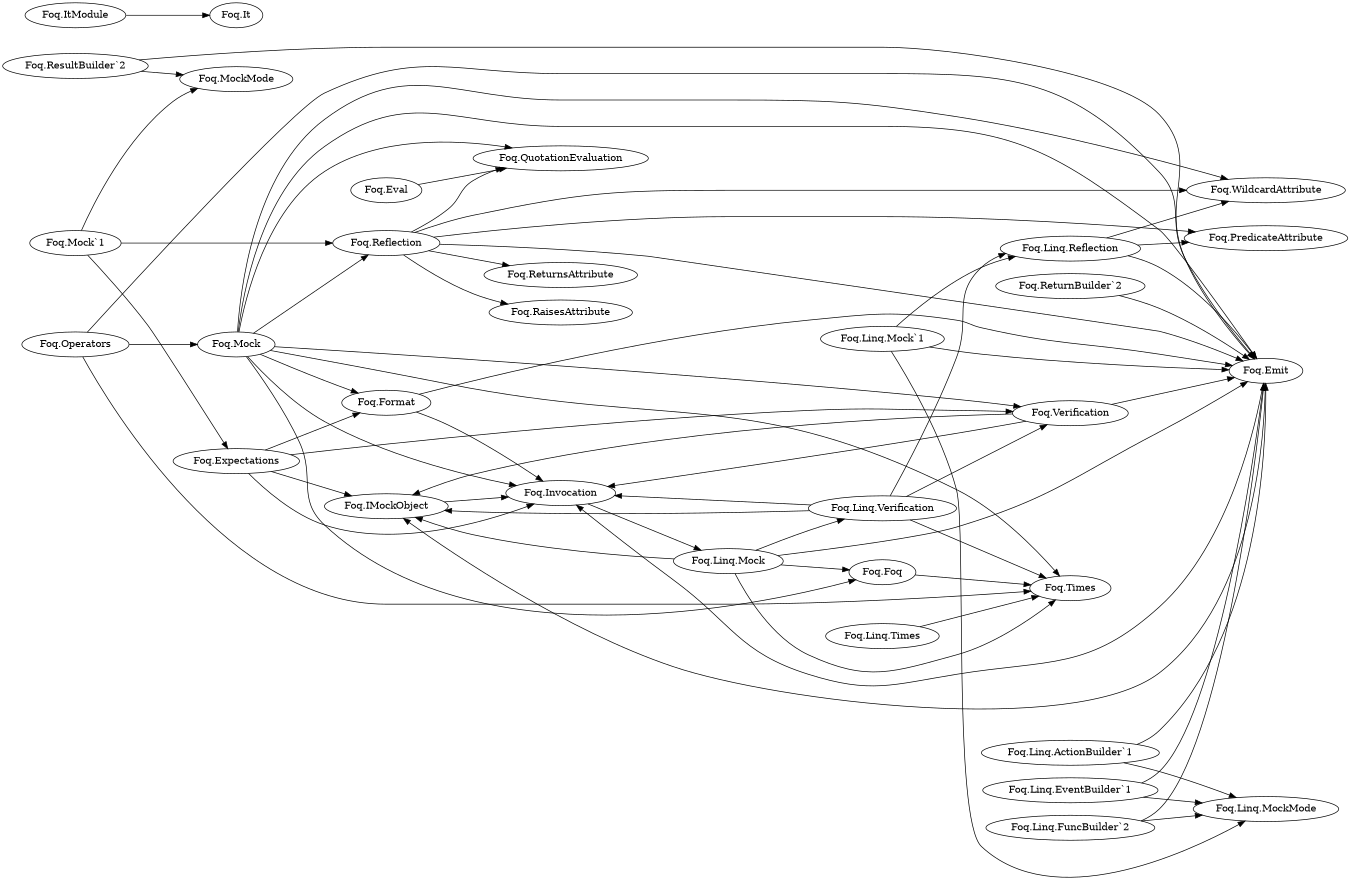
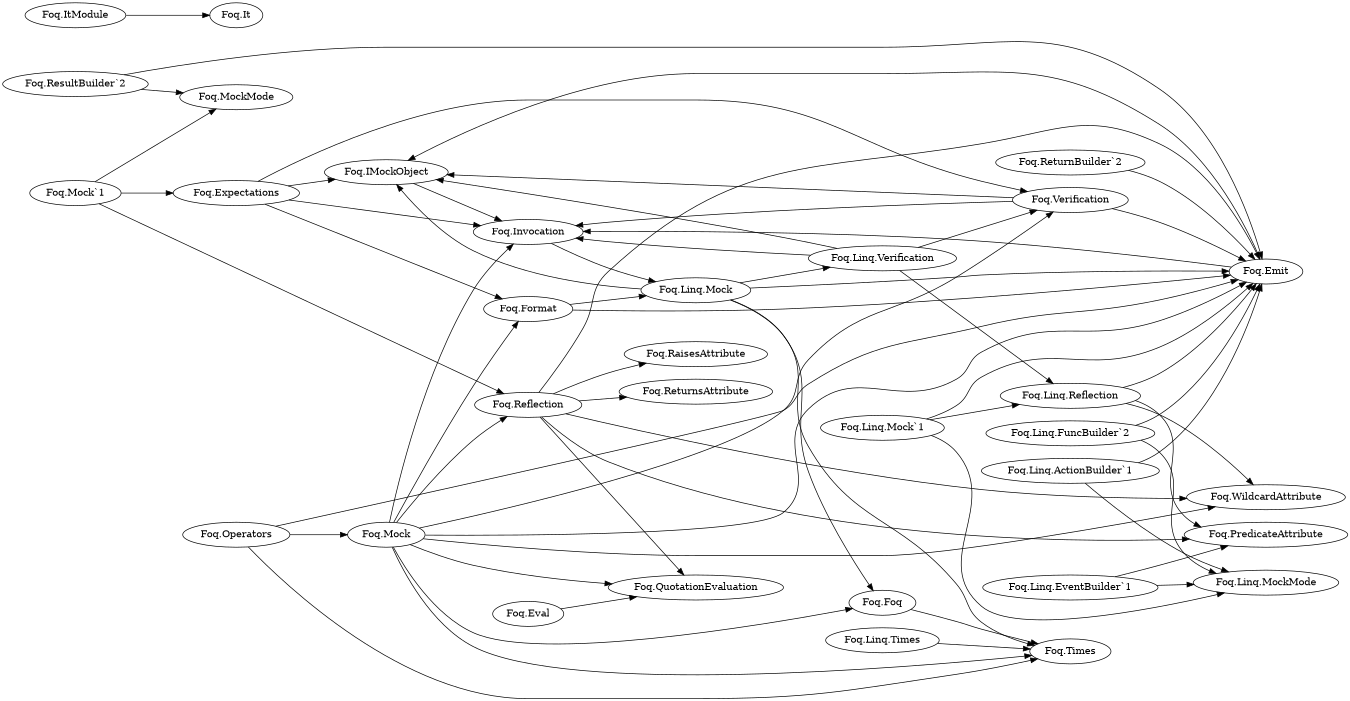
edge "Foq.Format" -> "Foq.Invocation": now "Foq.Format" -> "Foq.Linq.Mock"
edge "Foq.Linq.Verification" -> "Foq.Times": removed
edge "Foq.Linq.EventBuilder`1" -> "Foq.Emit": now "Foq.Linq.EventBuilder`1" -> "Foq.PredicateAttribute"
